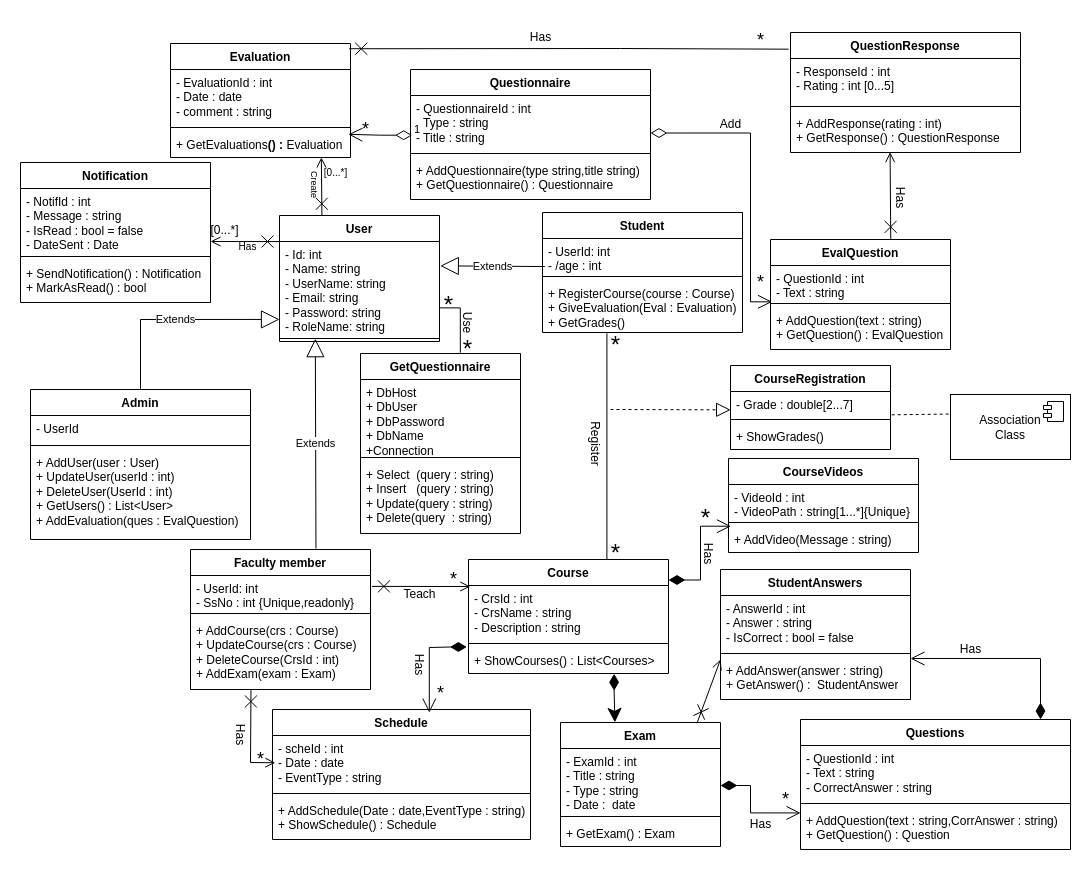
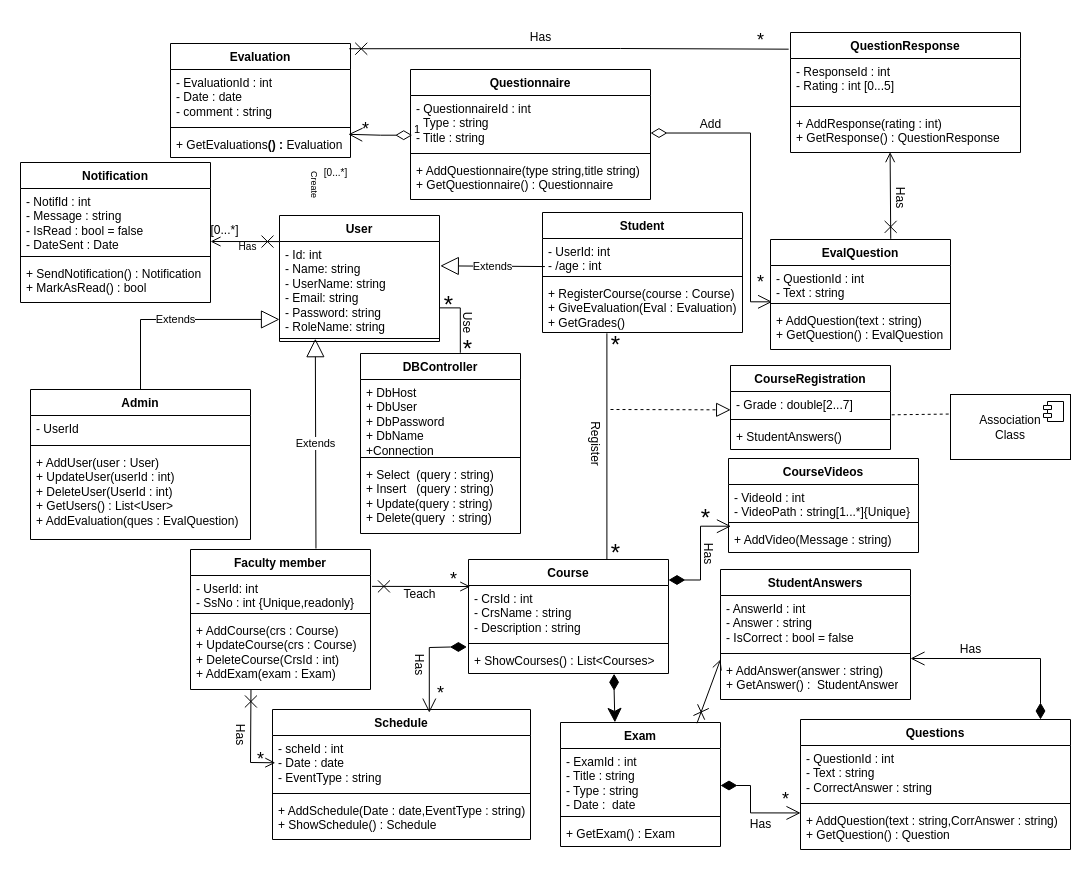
node "Add": moved (731, 125) -> (711, 125)
edge "+ GetEvaluations() : Evaluation" -- "User": removed
node "GetQuestionnaire": label "GetQuestionnaire" -> "DBController"
node "+ ShowGrades()": label "+ ShowGrades()" -> "+ StudentAnswers()"
